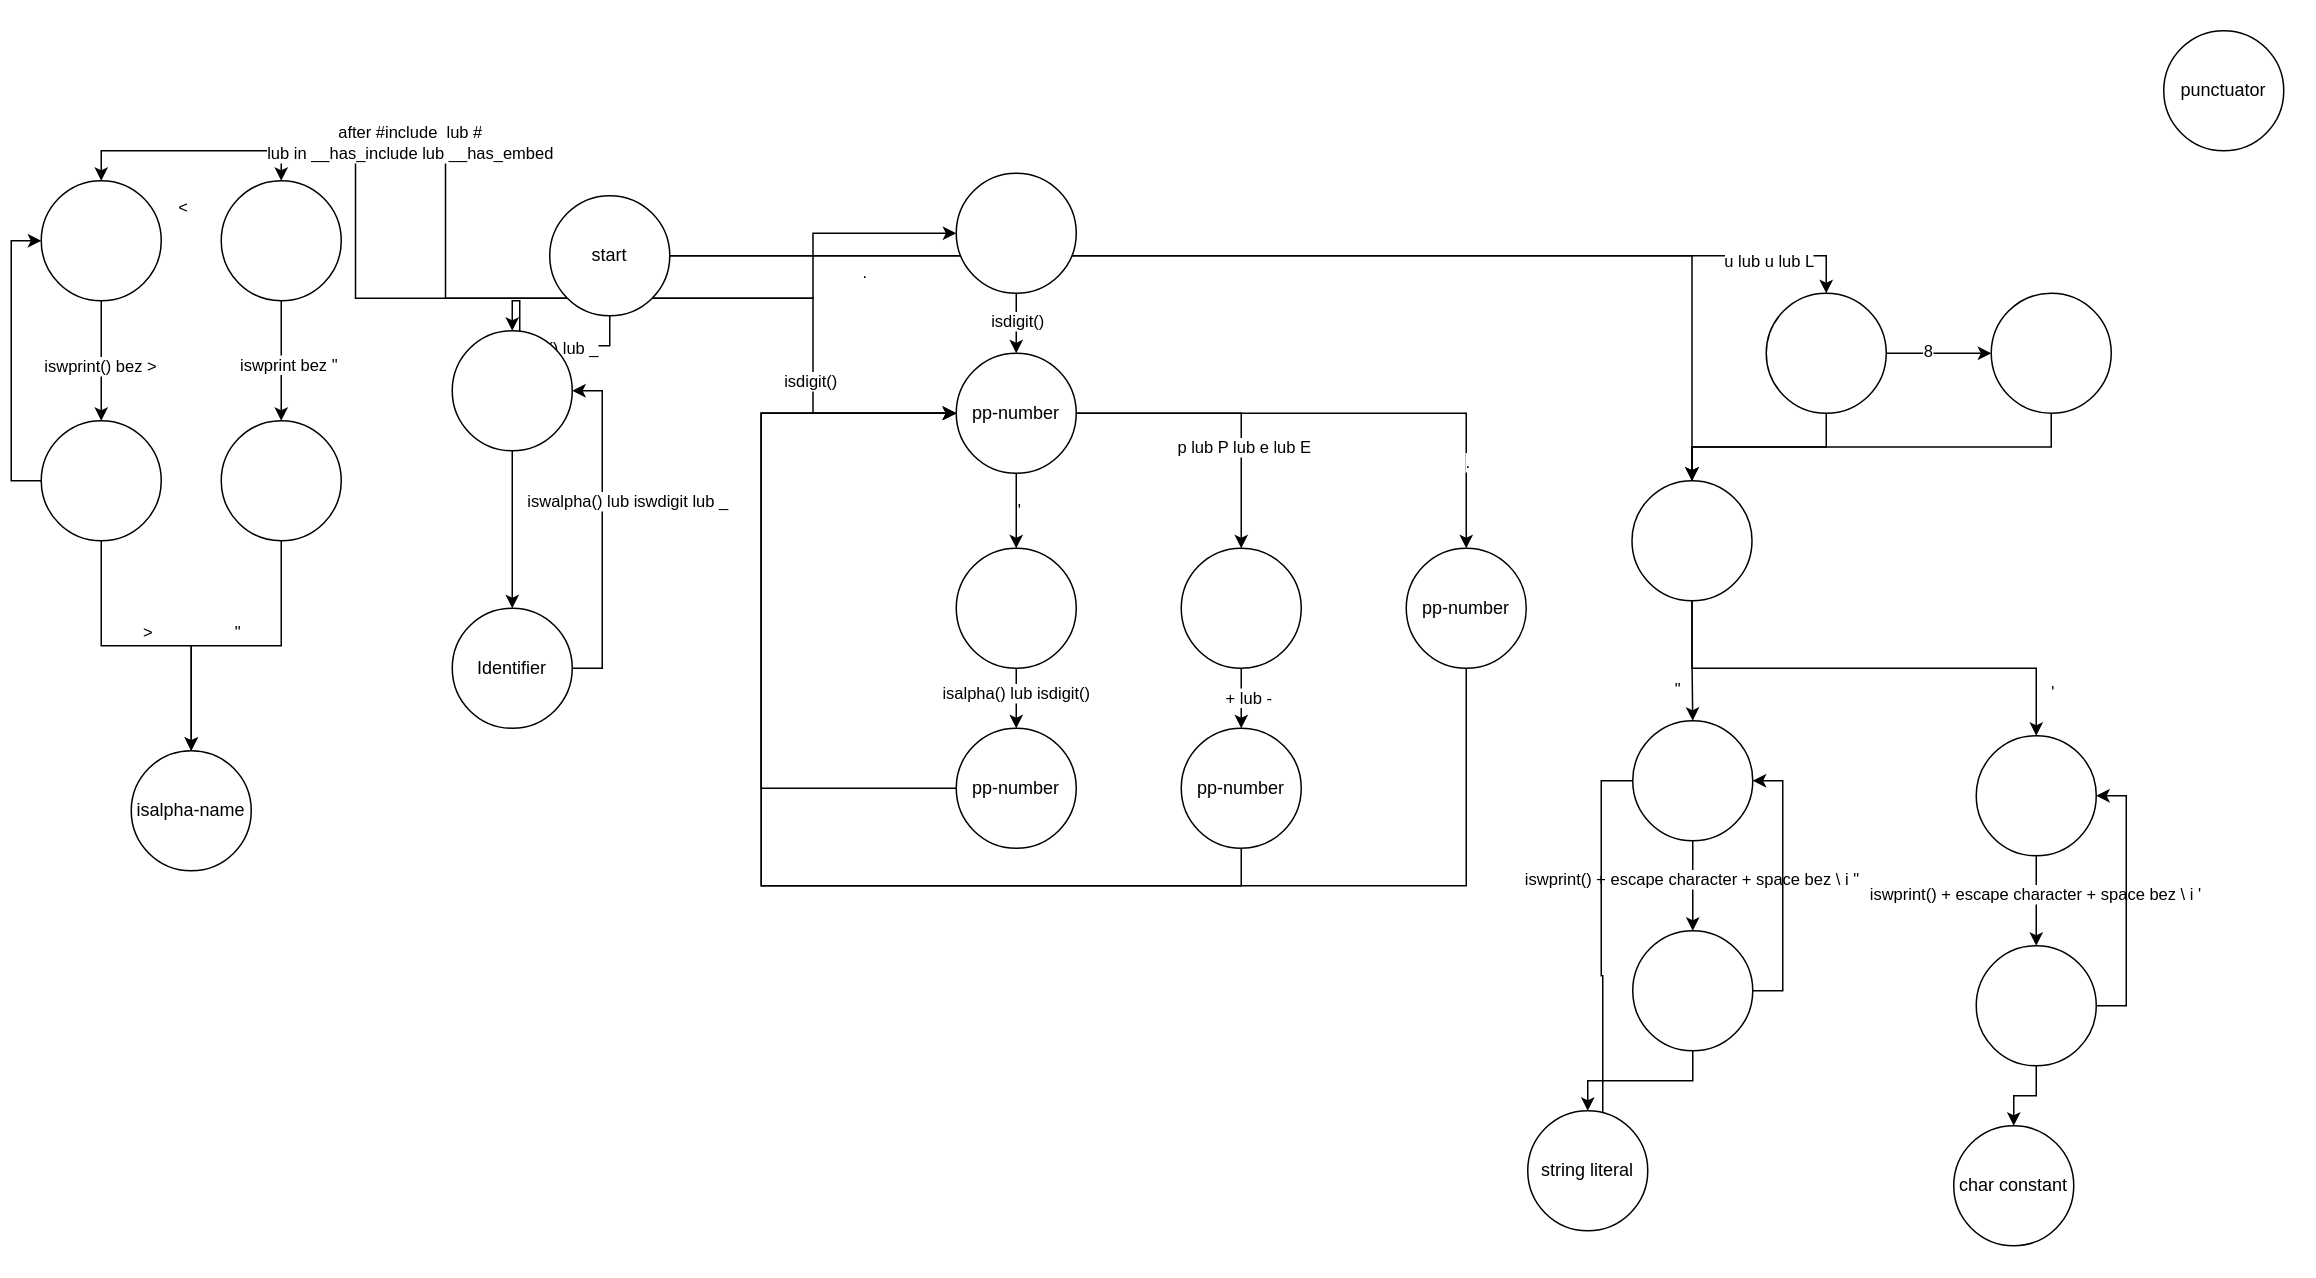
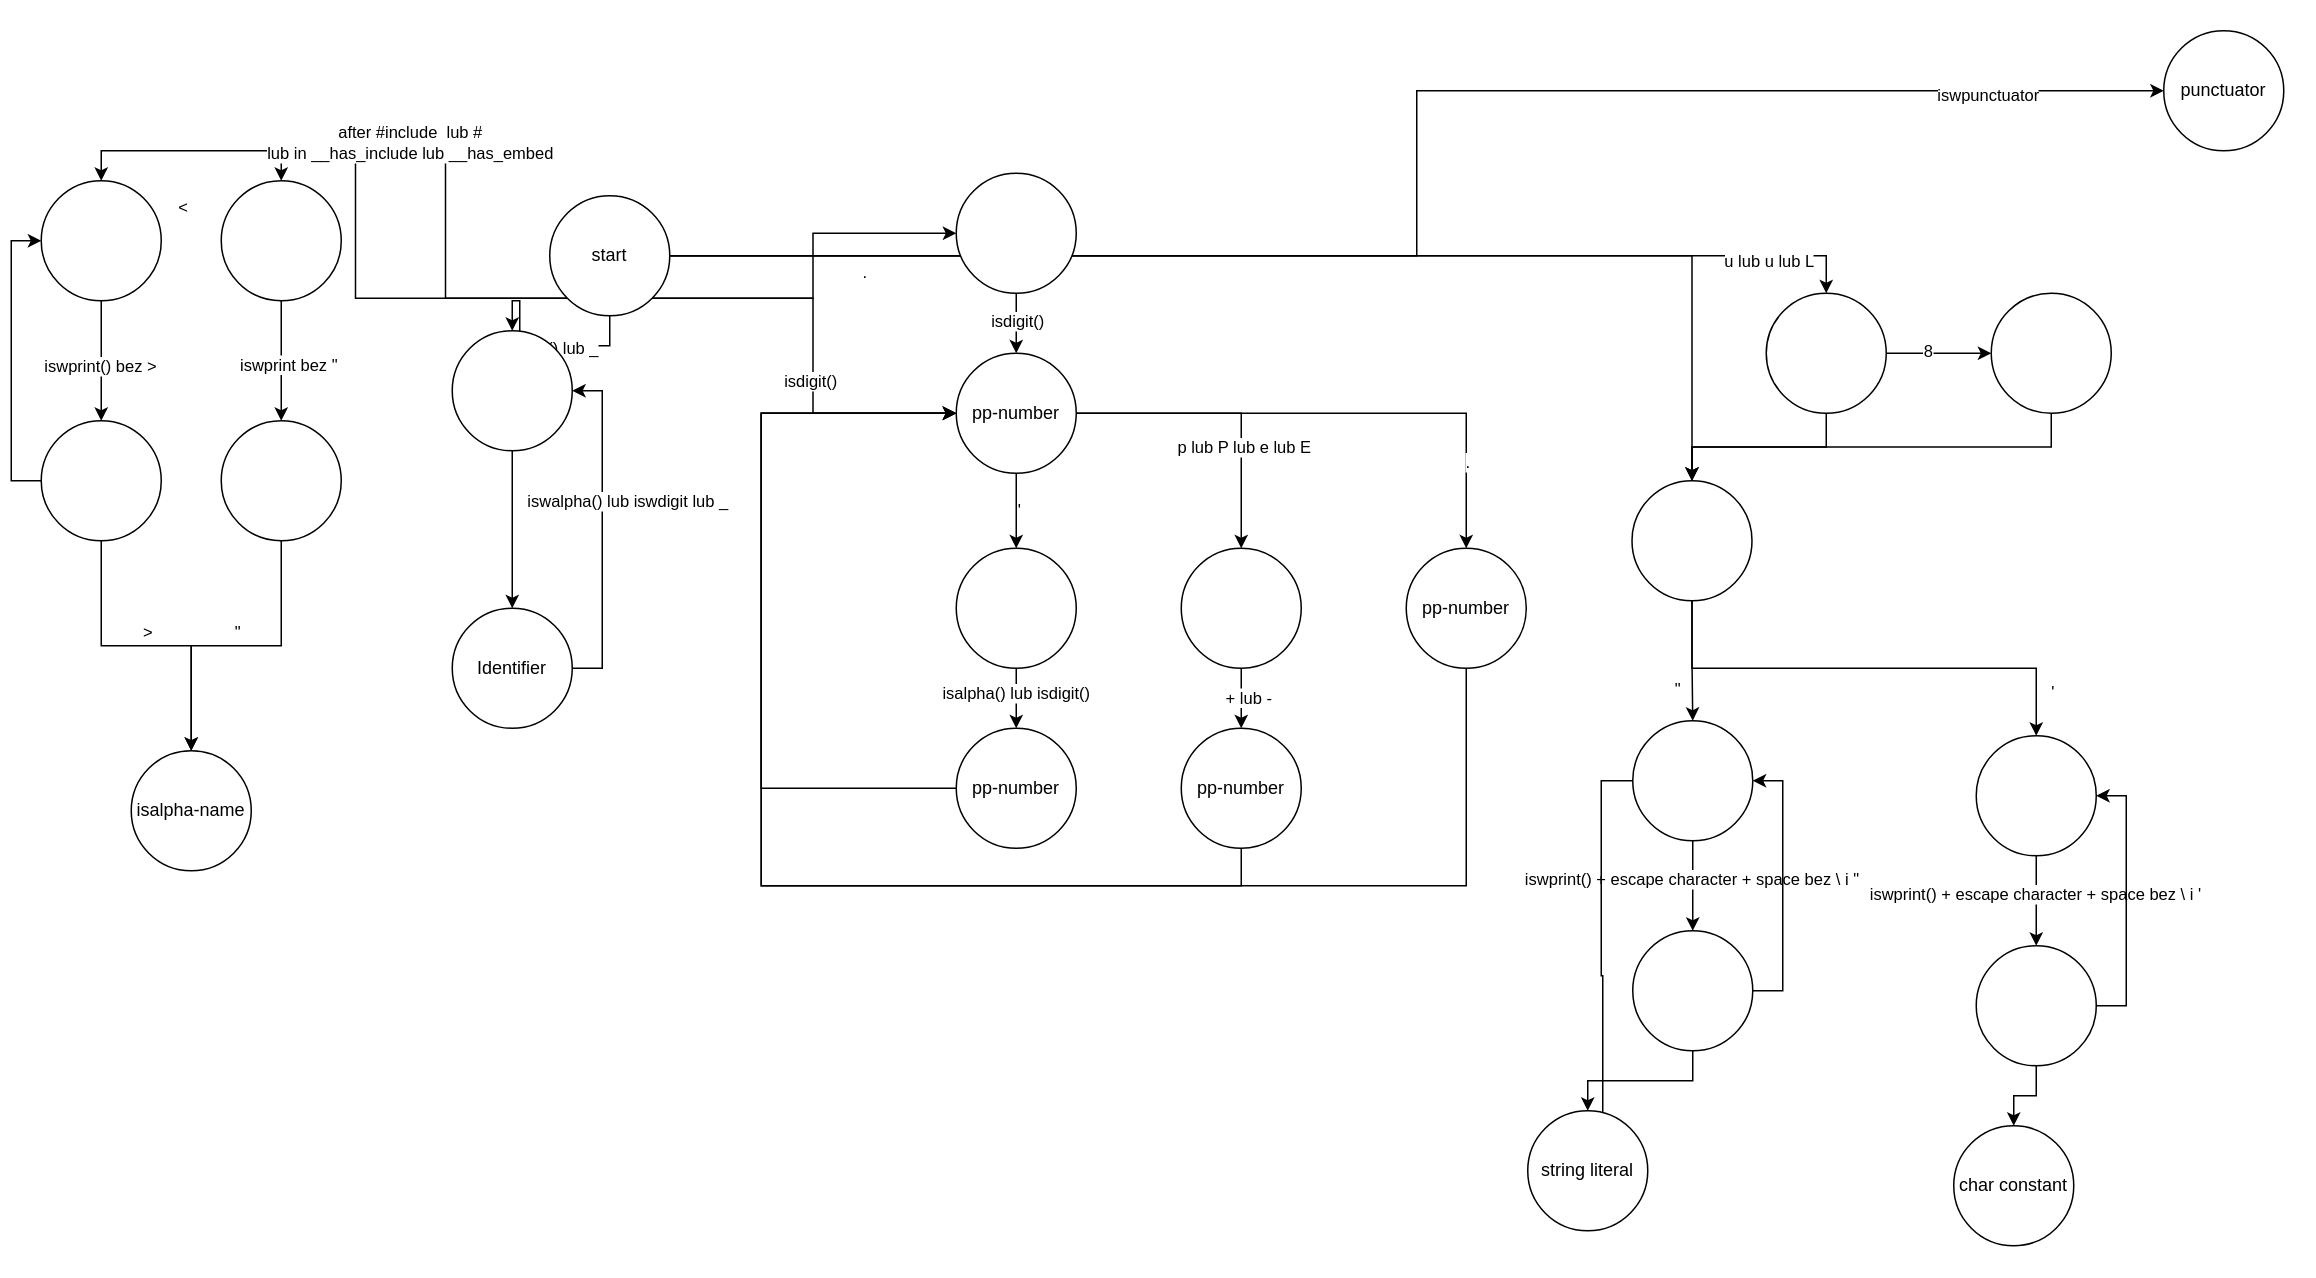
edge "start" -> "punctuator": added, label "iswpunctuator"
